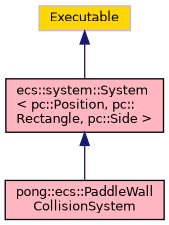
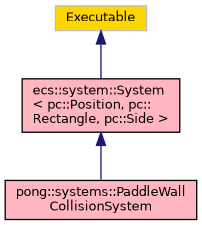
node "pong::ecs::PaddleWall CollisionSystem": label "pong::ecs::PaddleWall CollisionSystem" -> "pong::systems::PaddleWall CollisionSystem"
